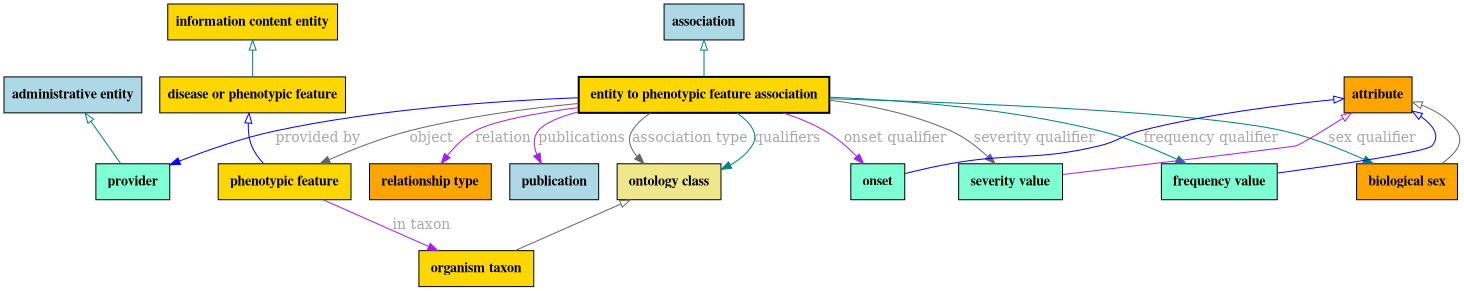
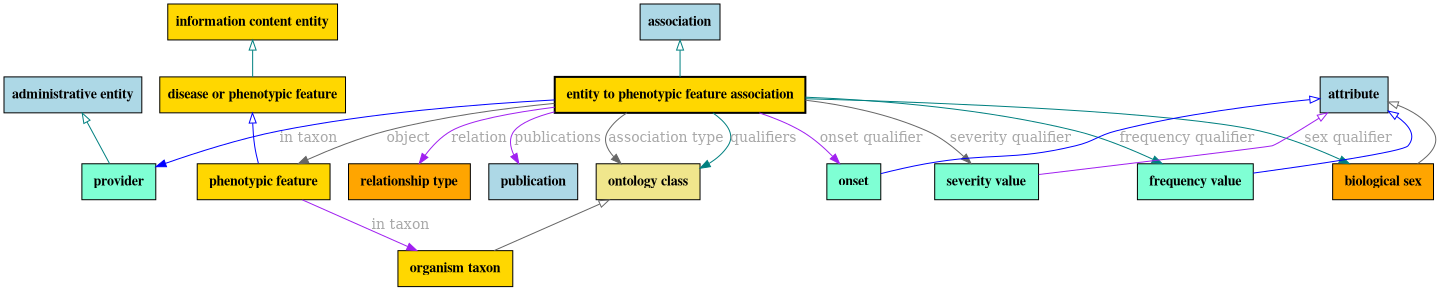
node "attribute": fillcolor orange -> lightblue
edge "entity to phenotypic feature association" -> "provider": label "provided by" -> "in taxon"
